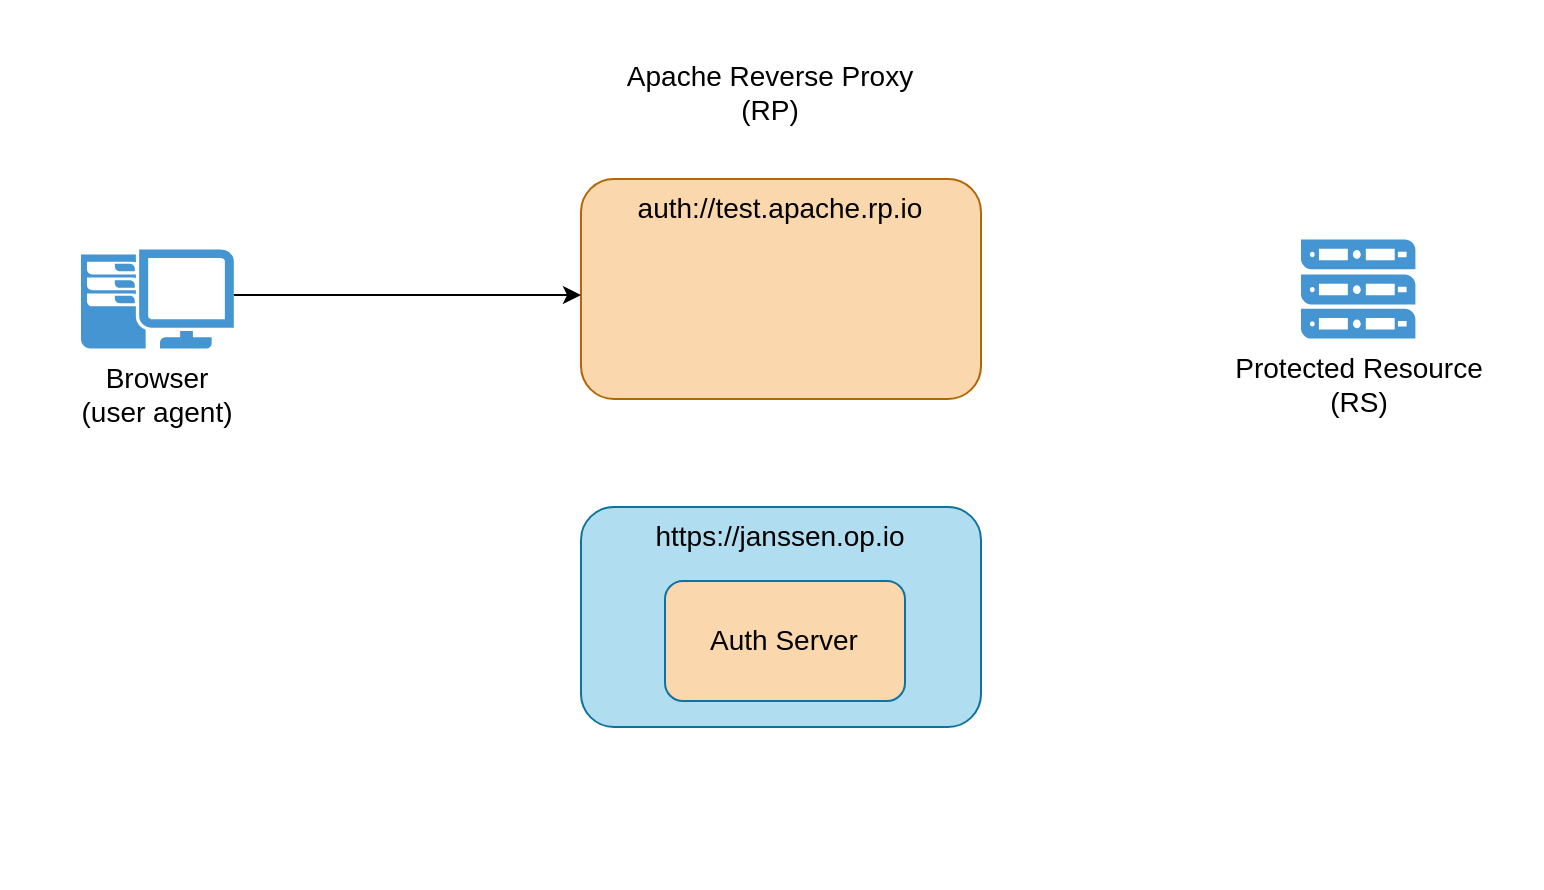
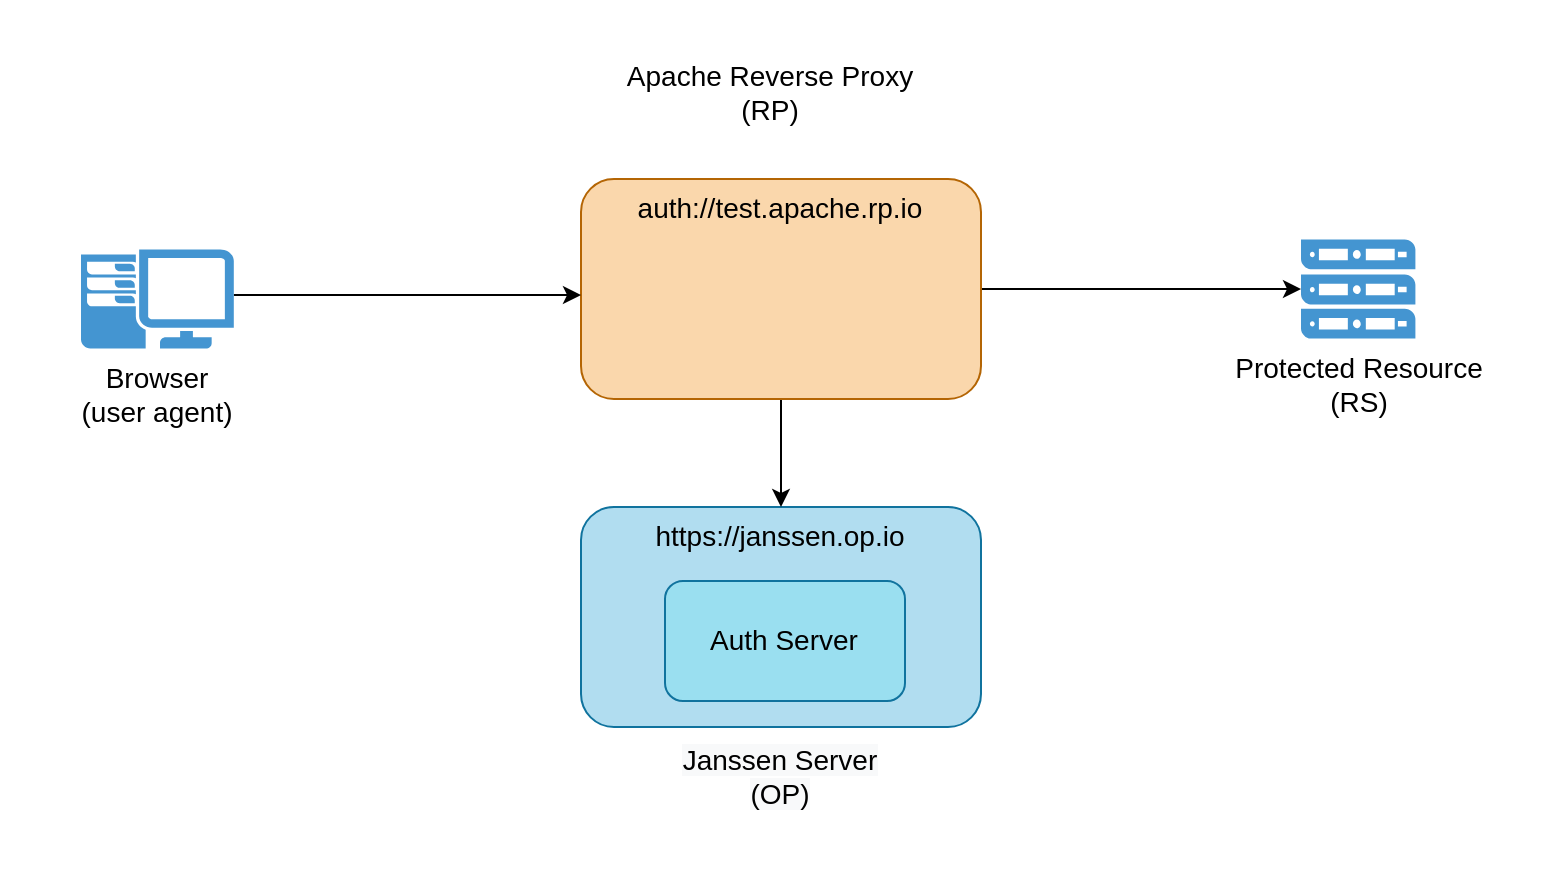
edge "auth://test.apache.rp.io" -> "Protected Resource (RS)": added
edge "auth://test.apache.rp.io" -> "https://janssen.op.io": added
node "Auth Server": fillcolor #fad7ac -> #9adff0
node "Janssen Server (OP)": added
